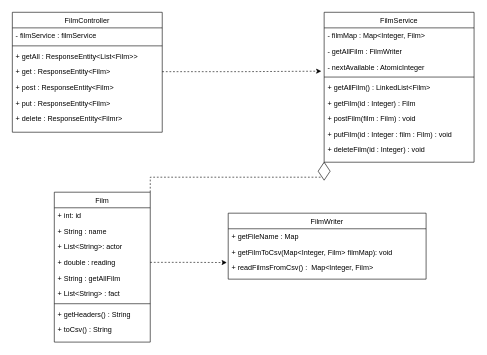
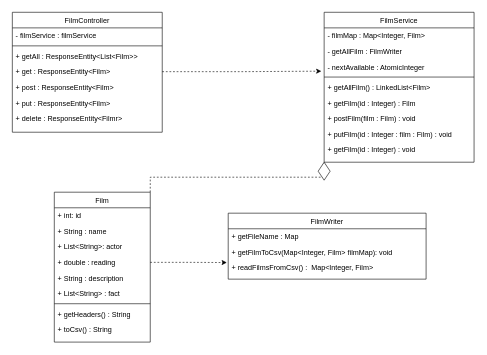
node "+ deleteFilm(id : Integer) : void": label "+ deleteFilm(id : Integer) : void" -> "+ getFilm(id : Integer) : void"
node "+ String : getAllFilm": label "+ String : getAllFilm" -> "+ String : description"
